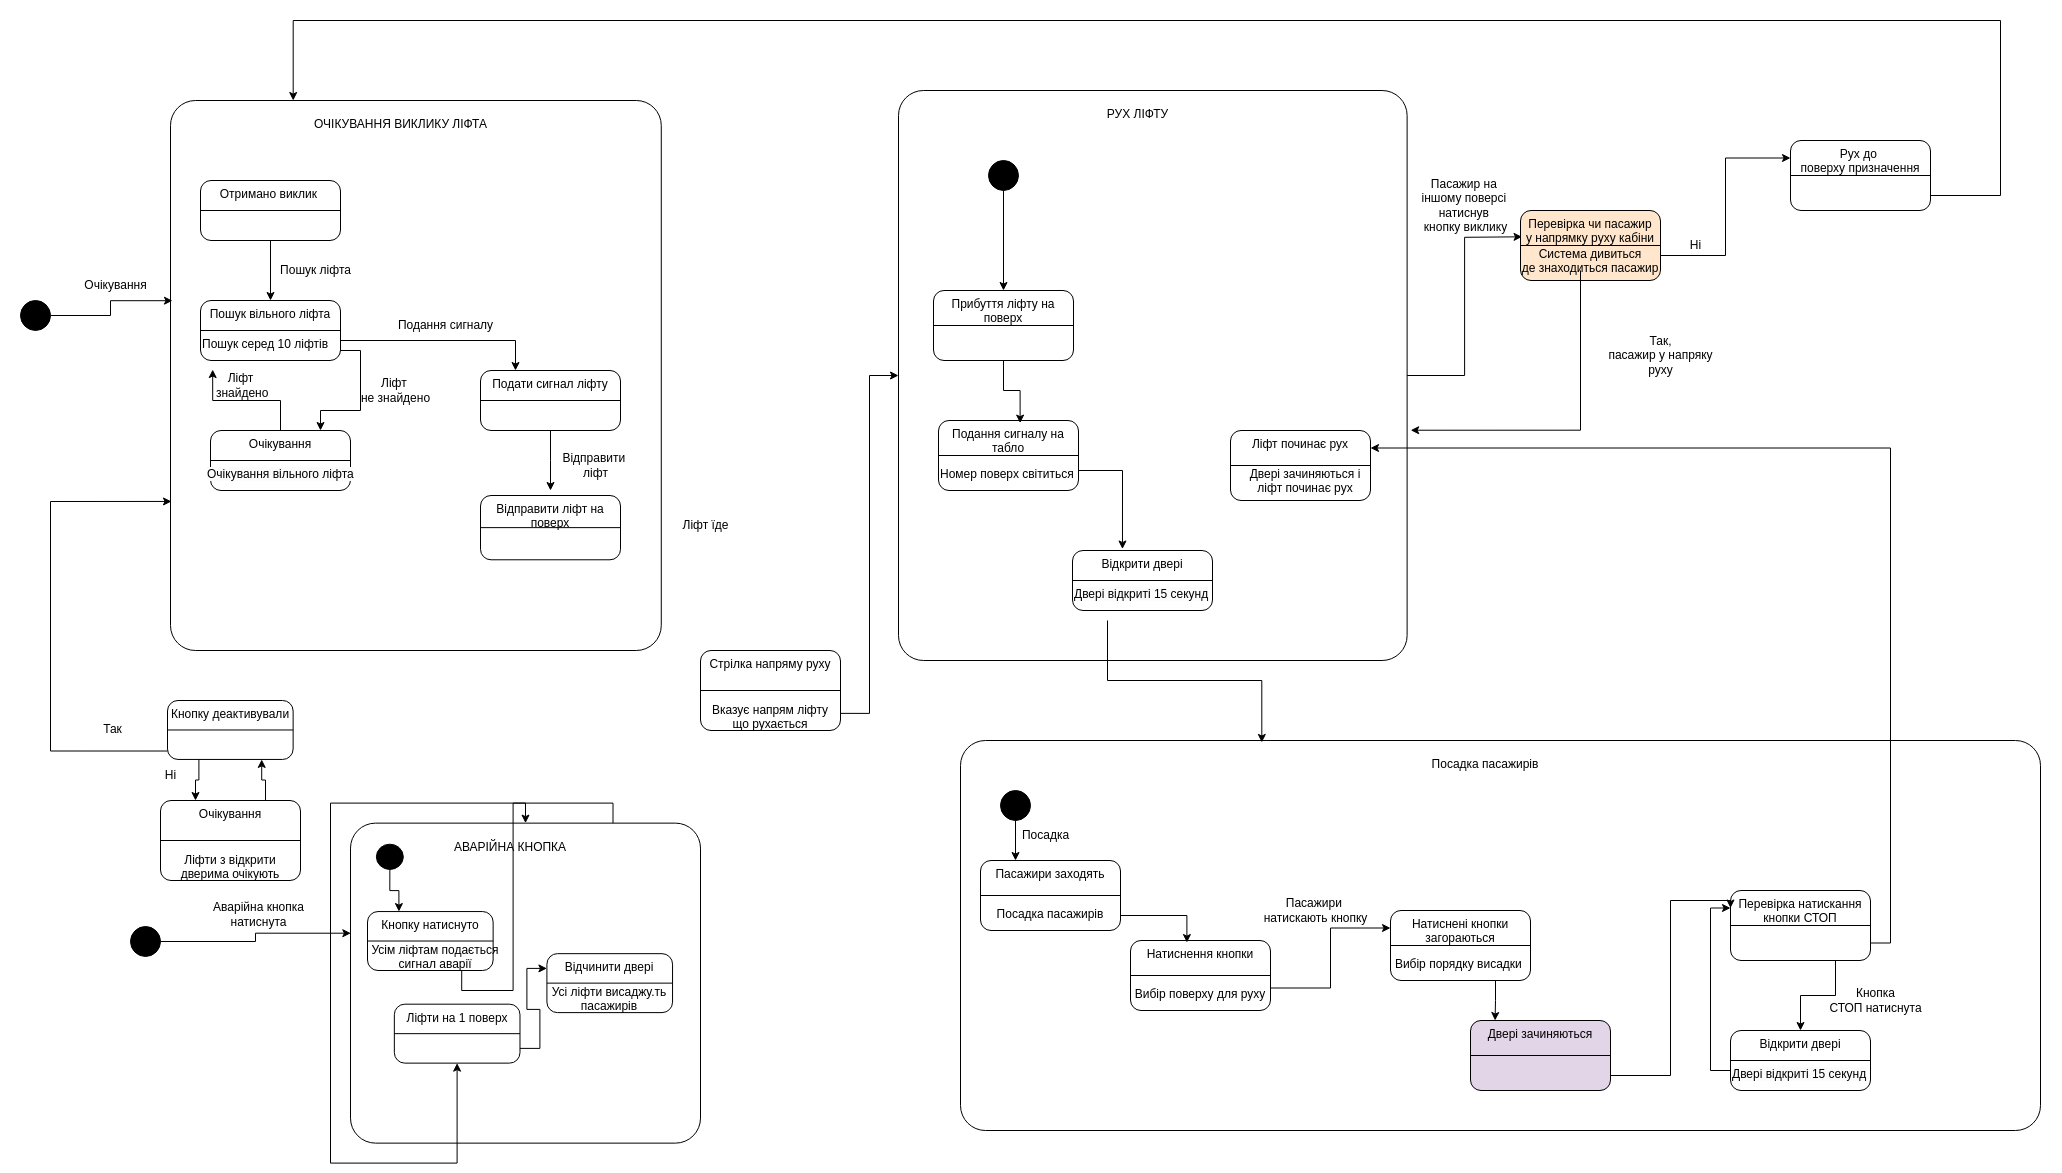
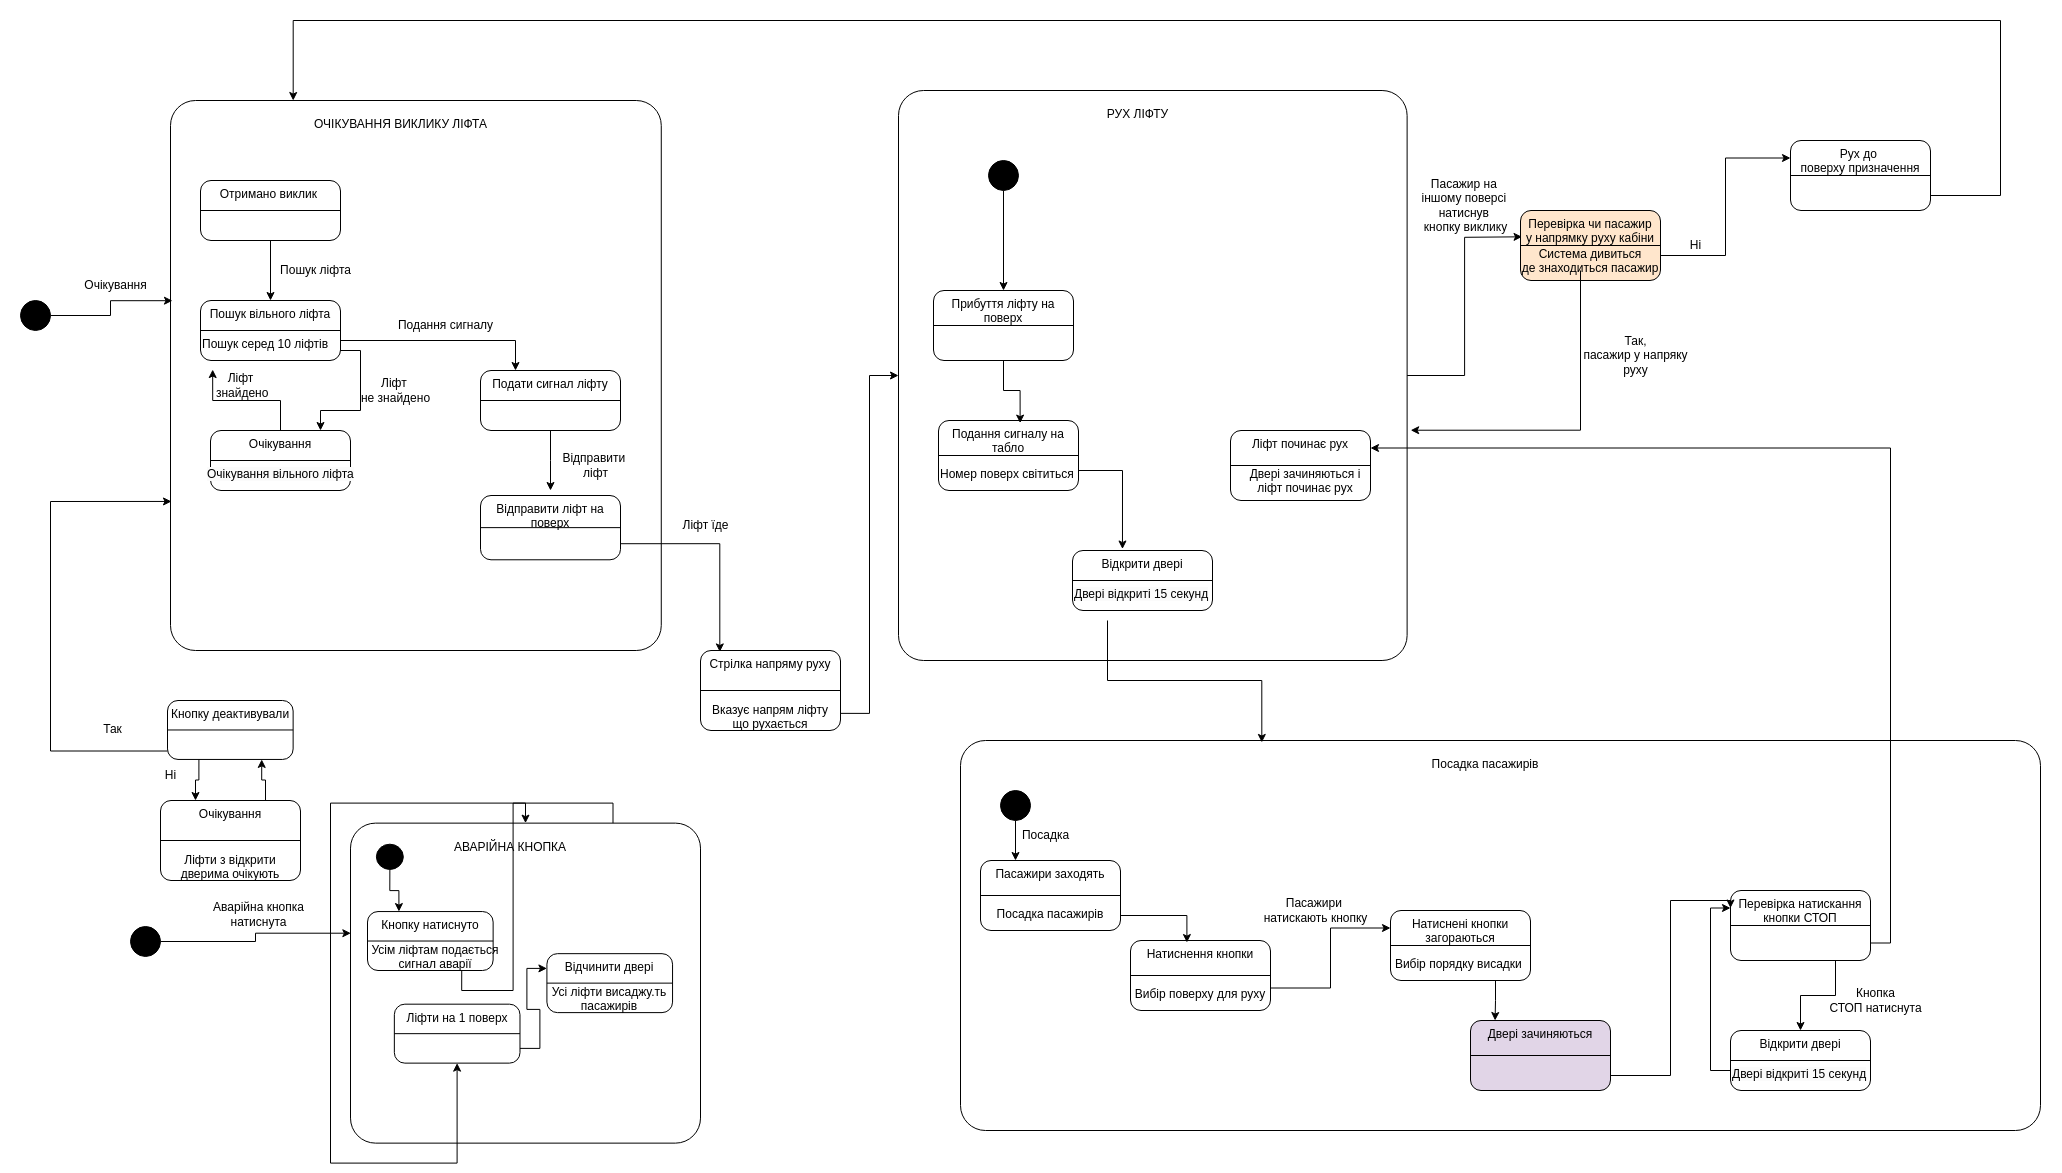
node "Так, пасажир у напряку руху": moved (1661, 356) -> (1636, 356)
edge "Відправити ліфт на поверх" -> "Стрілка напряму руху": added
